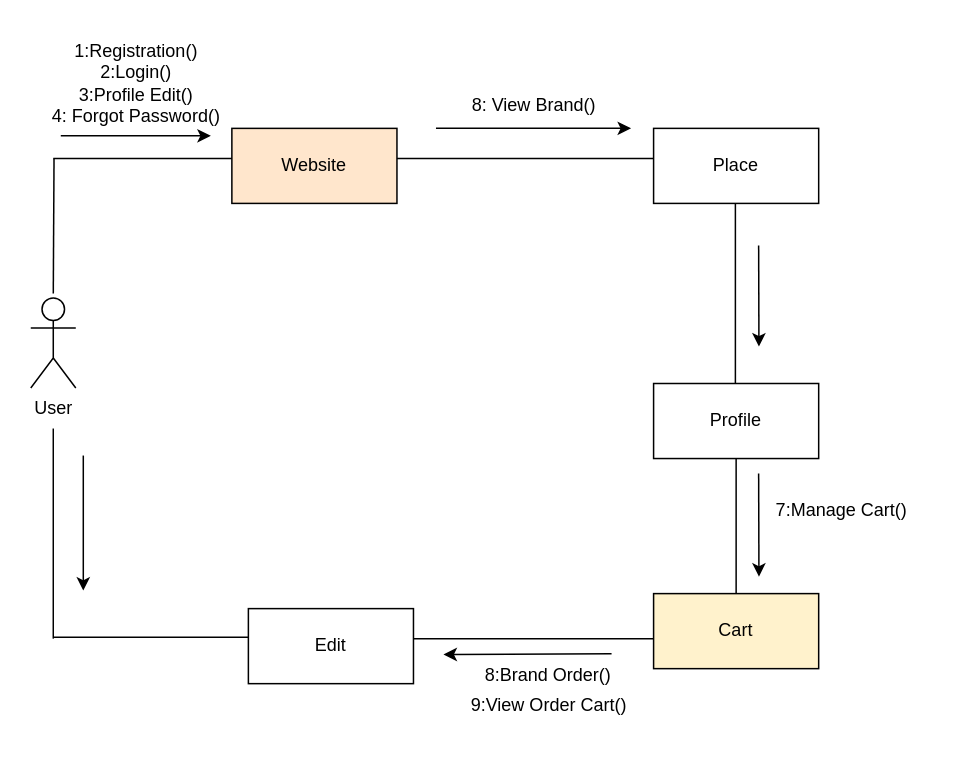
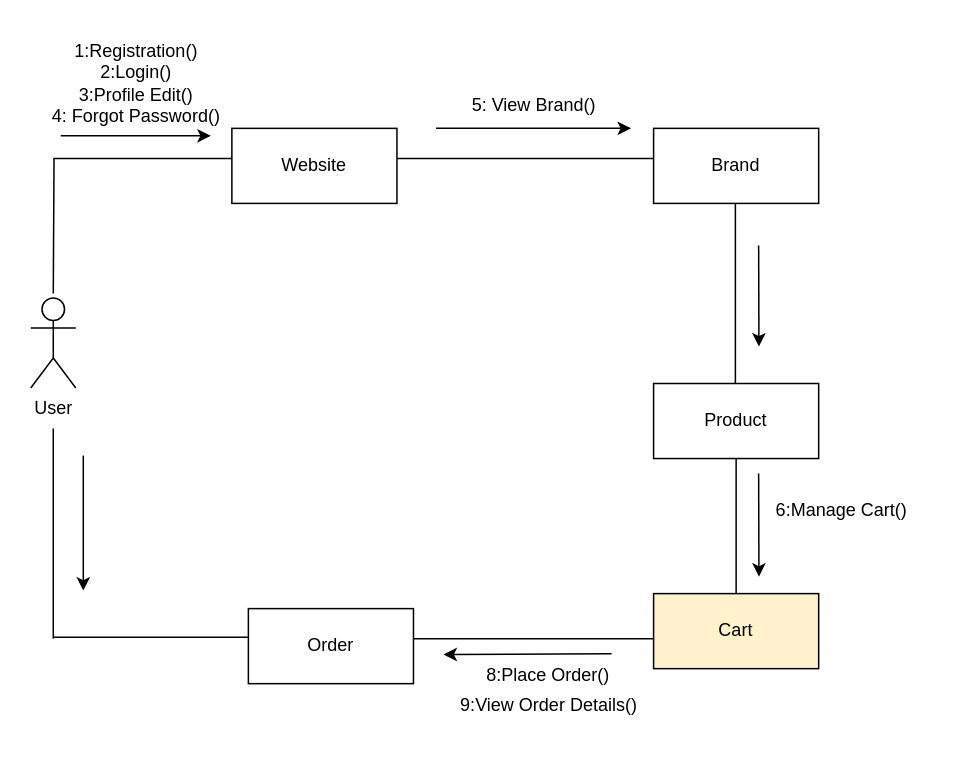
node "8: View Brand()": label "8: View Brand()" -> "5: View Brand()"
node "Website": fillcolor #ffe6cc -> #ffffff
node "Place": label "Place" -> "Brand"
node "Profile": label "Profile" -> "Product"
node "7:Manage Cart()": label "7:Manage Cart()" -> "6:Manage Cart()"
node "Edit": label "Edit" -> "Order"
node "8:Brand Order()": label "8:Brand Order()" -> "8:Place Order()"
node "9:View Order Cart()": label "9:View Order Cart()" -> "9:View Order Details()"
